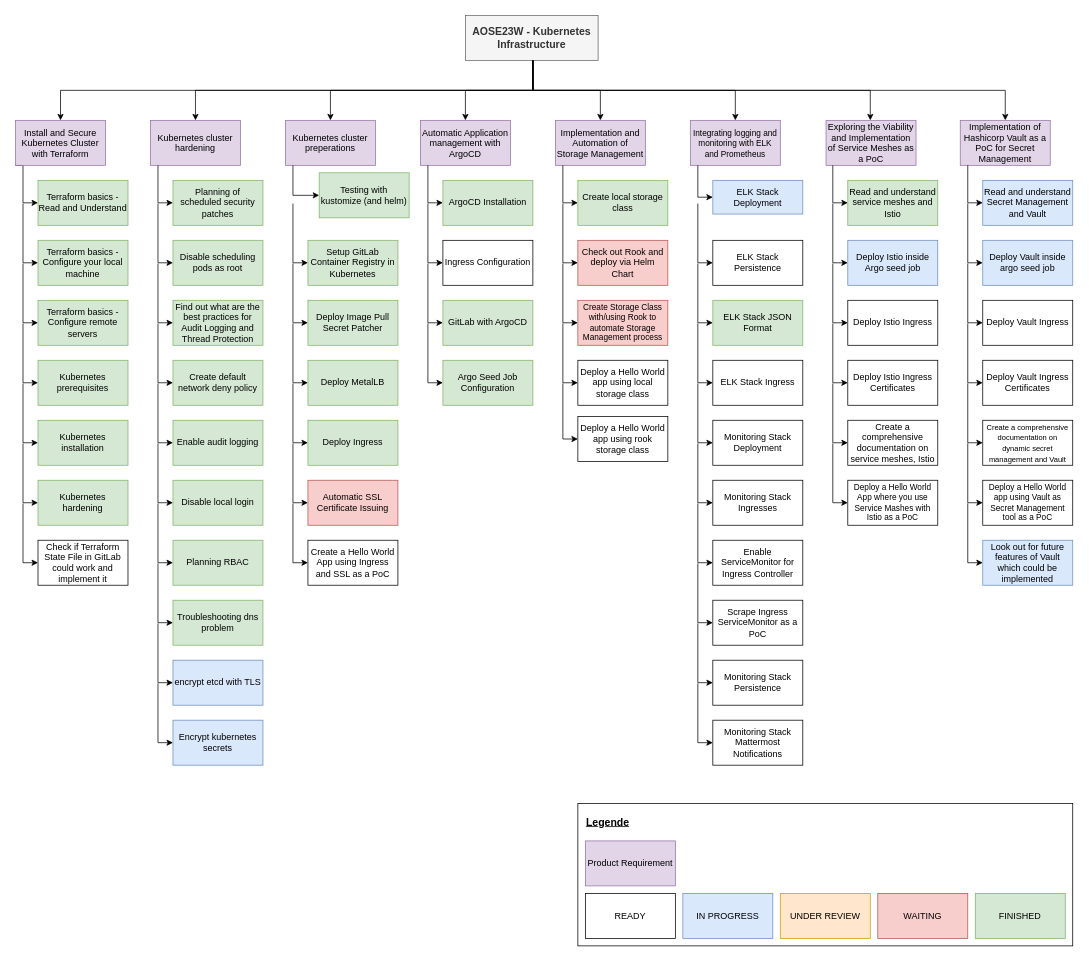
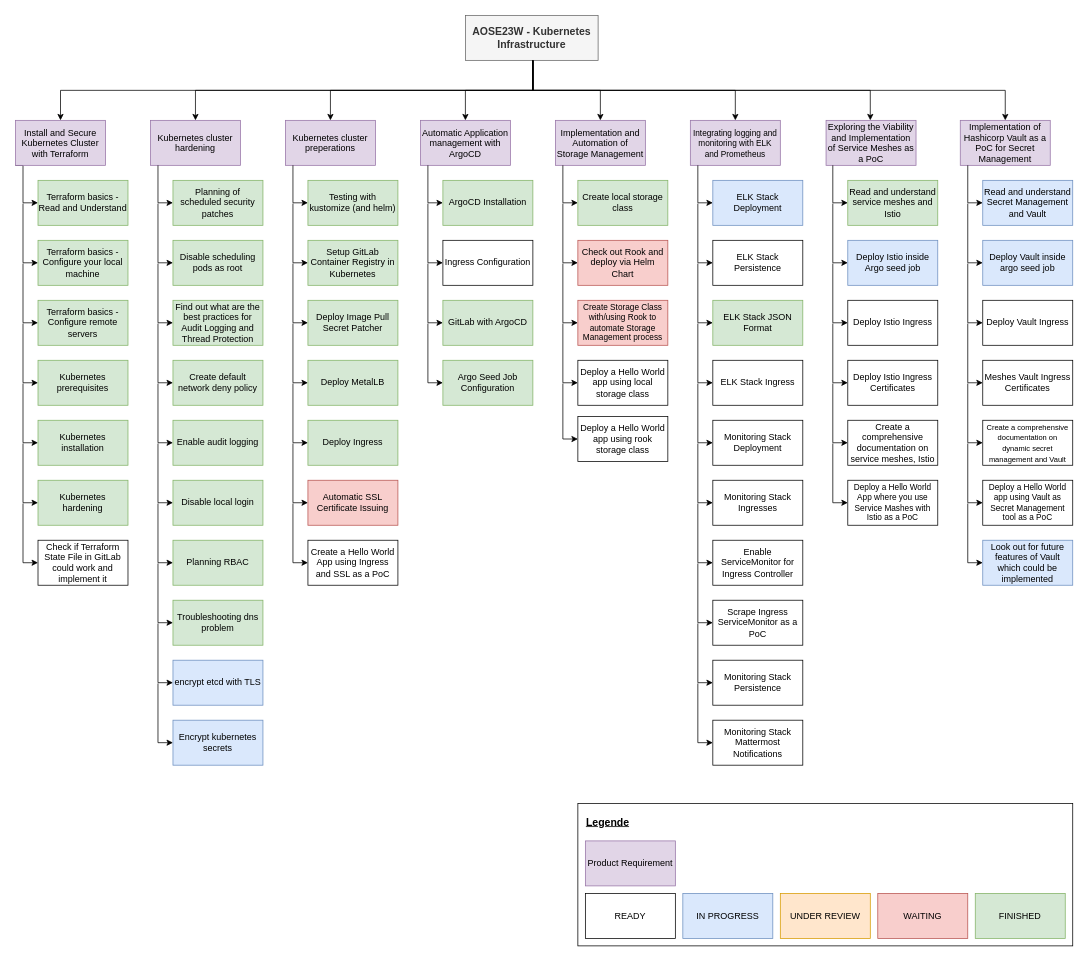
node "Testing with kustomize (and helm)": moved (364, 195) -> (353, 203)
node "ELK Stack Deployment": size 90x34 -> 90x45
node "Deploy Vault Ingress Certificates": label "Deploy Vault Ingress Certificates" -> "Meshes Vault Ingress Certificates"
